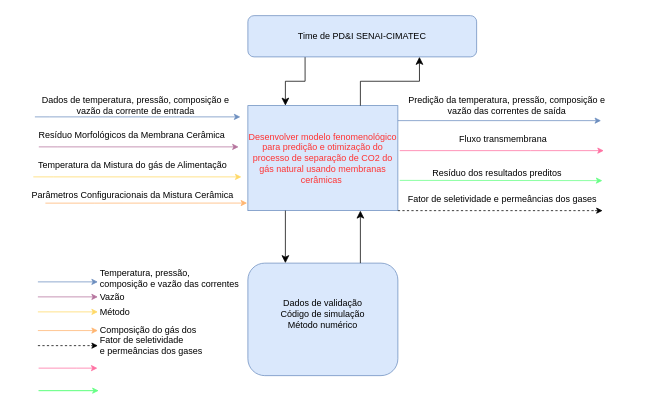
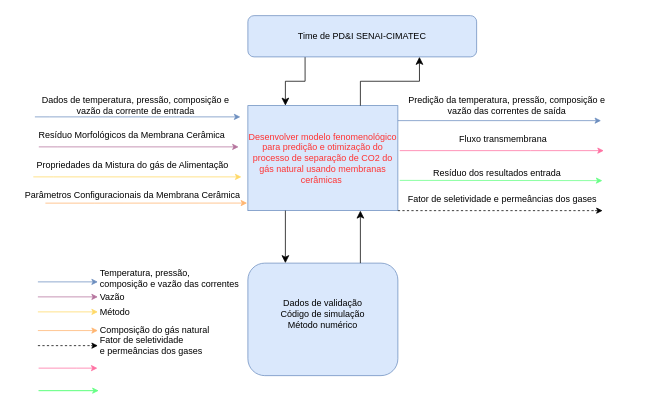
node "Temperatura da Mistura do gás de Alimentação": label "Temperatura da Mistura do gás de Alimentação" -> "Propriedades da Mistura do gás de Alimentação"
node "Resíduo dos resultados preditos": label "Resíduo dos resultados preditos" -> "Resíduo dos resultados entrada"
node "Parâmetros Configuracionais da Mistura Cerâmica": label "Parâmetros Configuracionais da Mistura Cerâmica" -> "Parâmetros Configuracionais da Membrana Cerâmica"
node "Composição do gás dos": label "Composição do gás dos" -> "Composição do gás natural"
